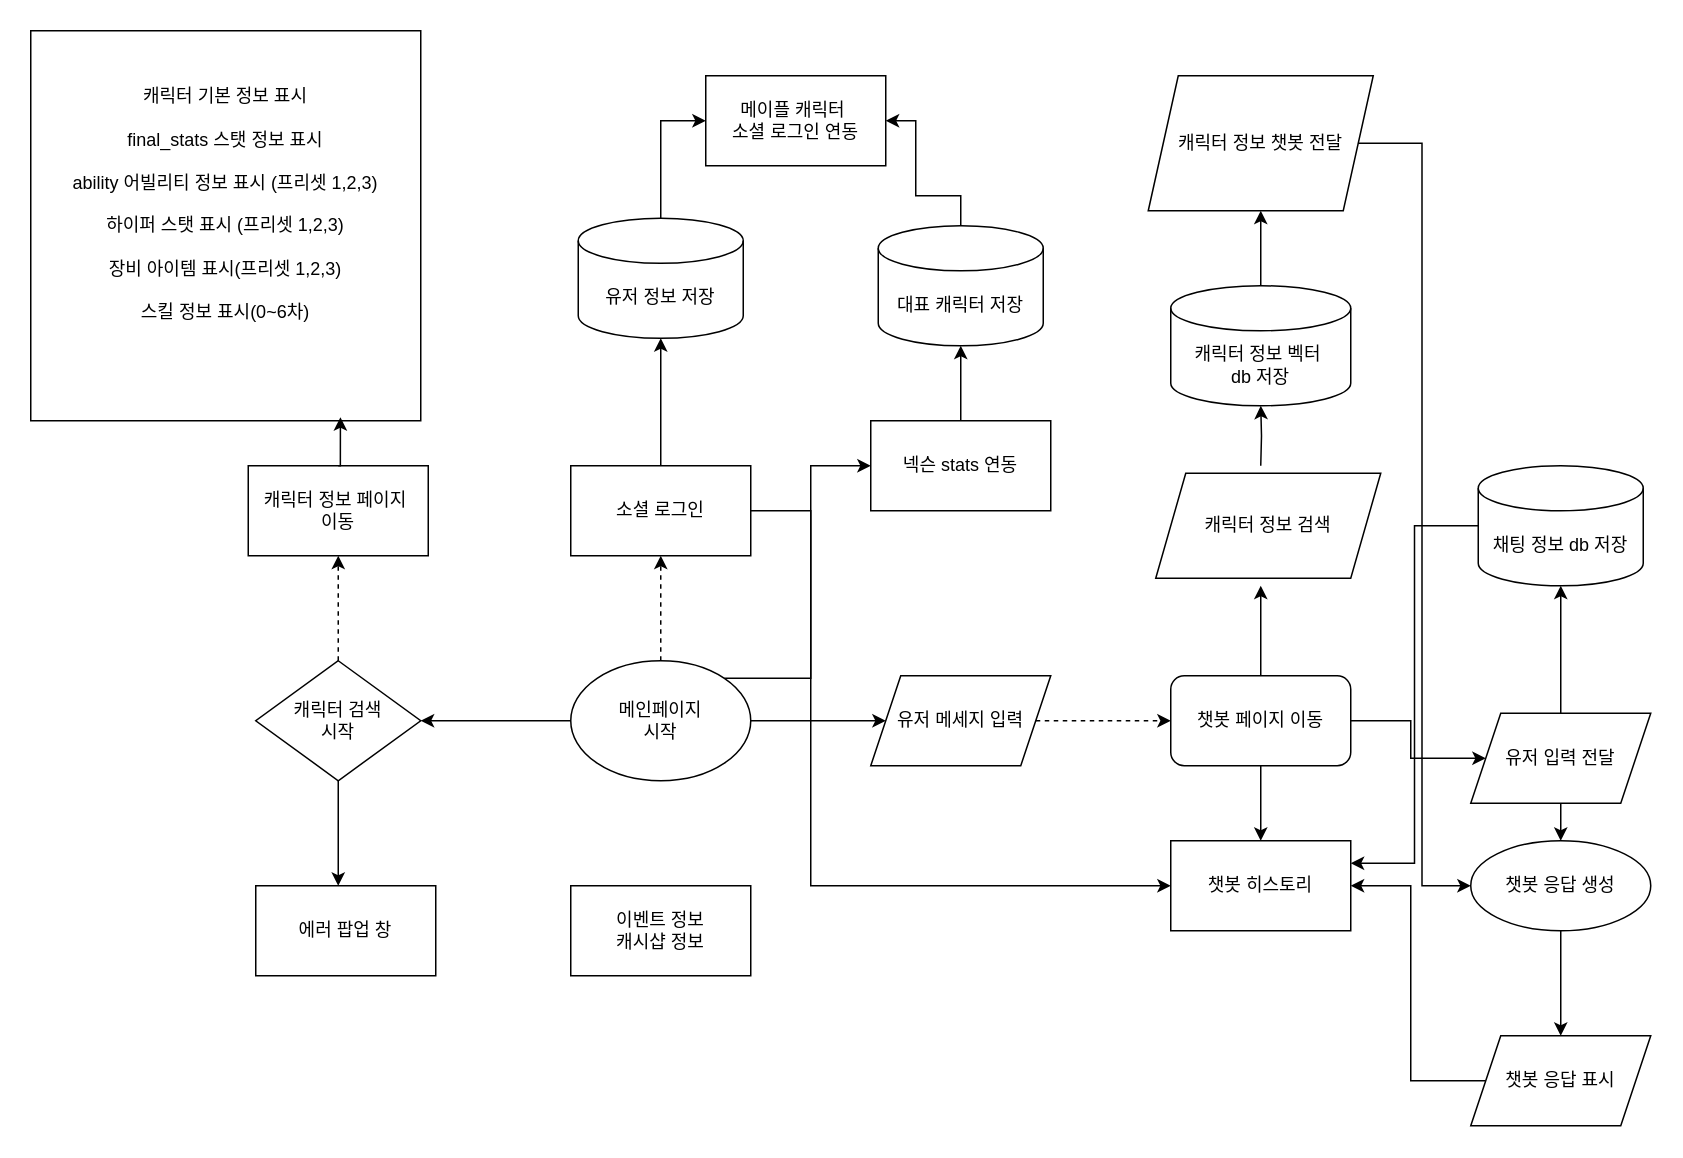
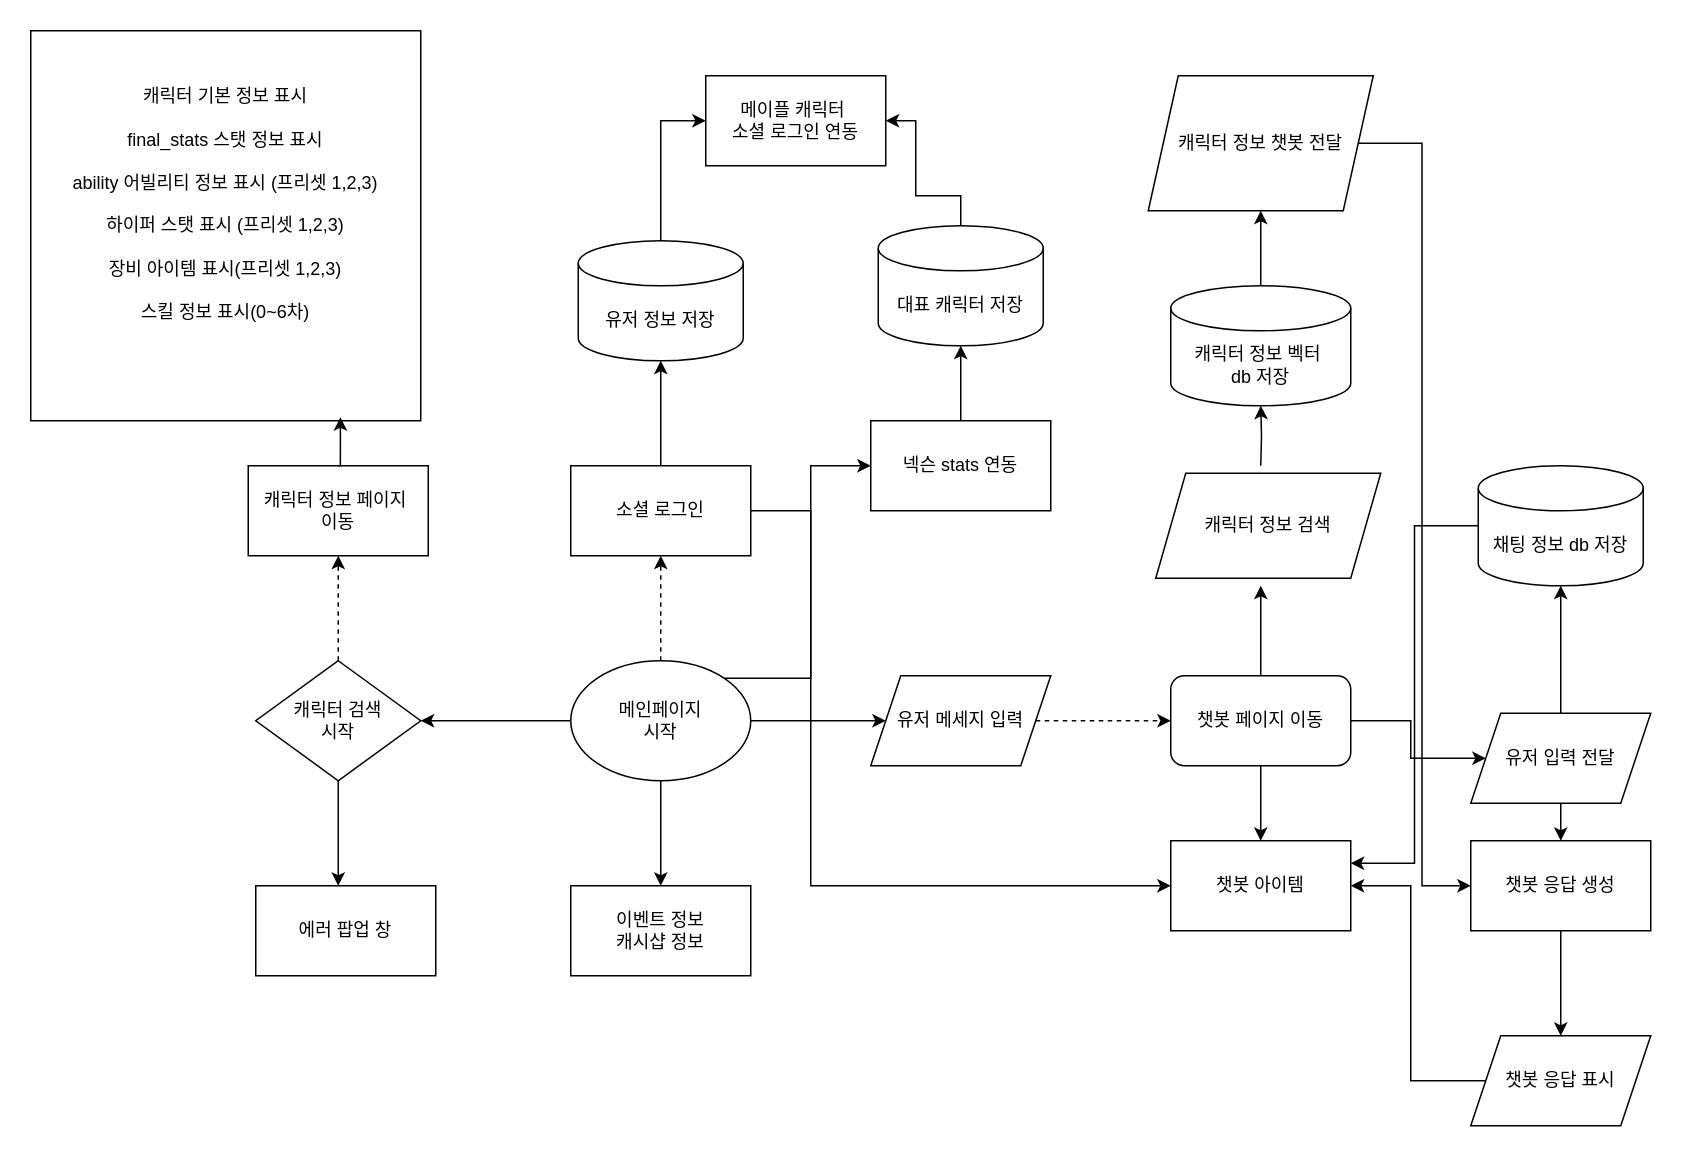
node "유저 정보 저장": moved (661, 278) -> (661, 301)
edge "메인페이지 시작" -> "이벤트 정보 캐시샵 정보": added
node "챗봇 히스토리": label "챗봇 히스토리" -> "챗봇 아이템"
node "챗봇 응답 생성": shape ellipse -> rectangle
